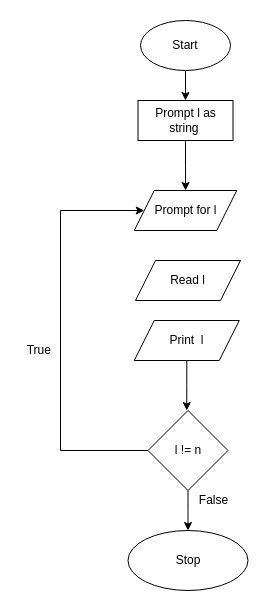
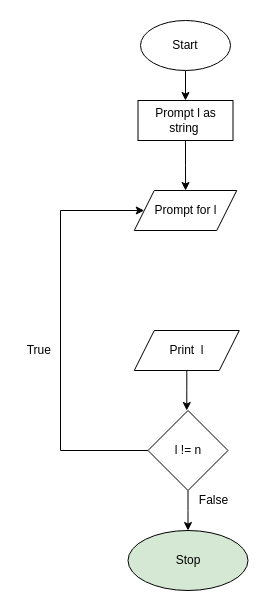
node "Read l": removed
node "Print l": moved (187, 341) -> (187, 351)
node "Stop": fillcolor #ffffff -> #d5e8d4
